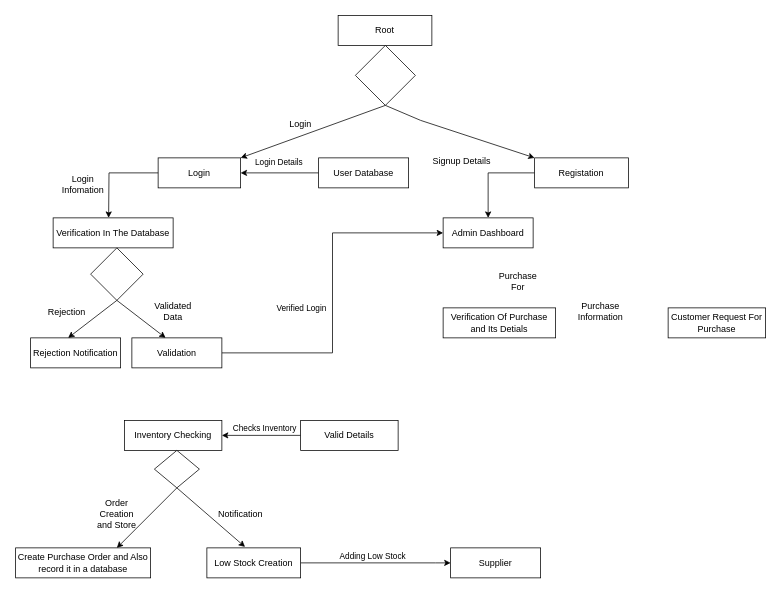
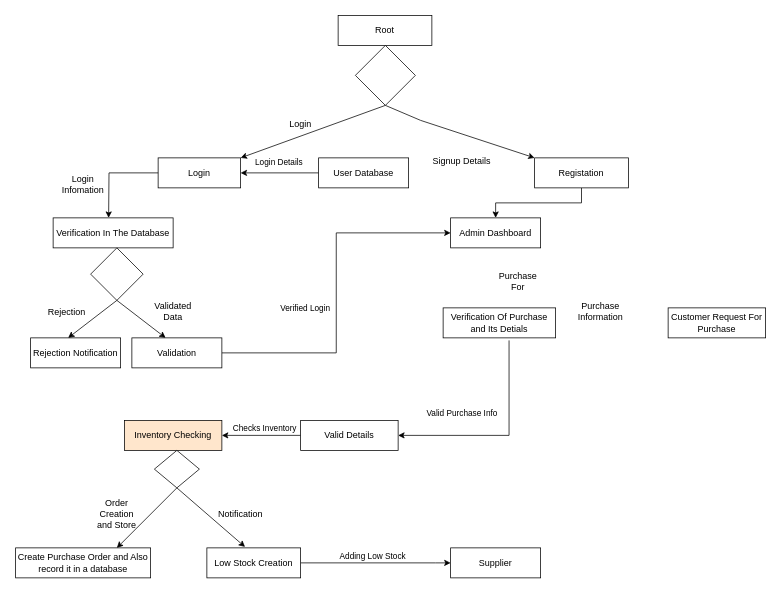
node "Admin Dashboard": moved (488, 233) -> (495, 233)
node "Inventory Checking": fillcolor #ffffff -> #ffe6cc
edge "Verification Of Purchase and Its Detials" -> "Valid Details": added, label "Valid Purchase Info"
